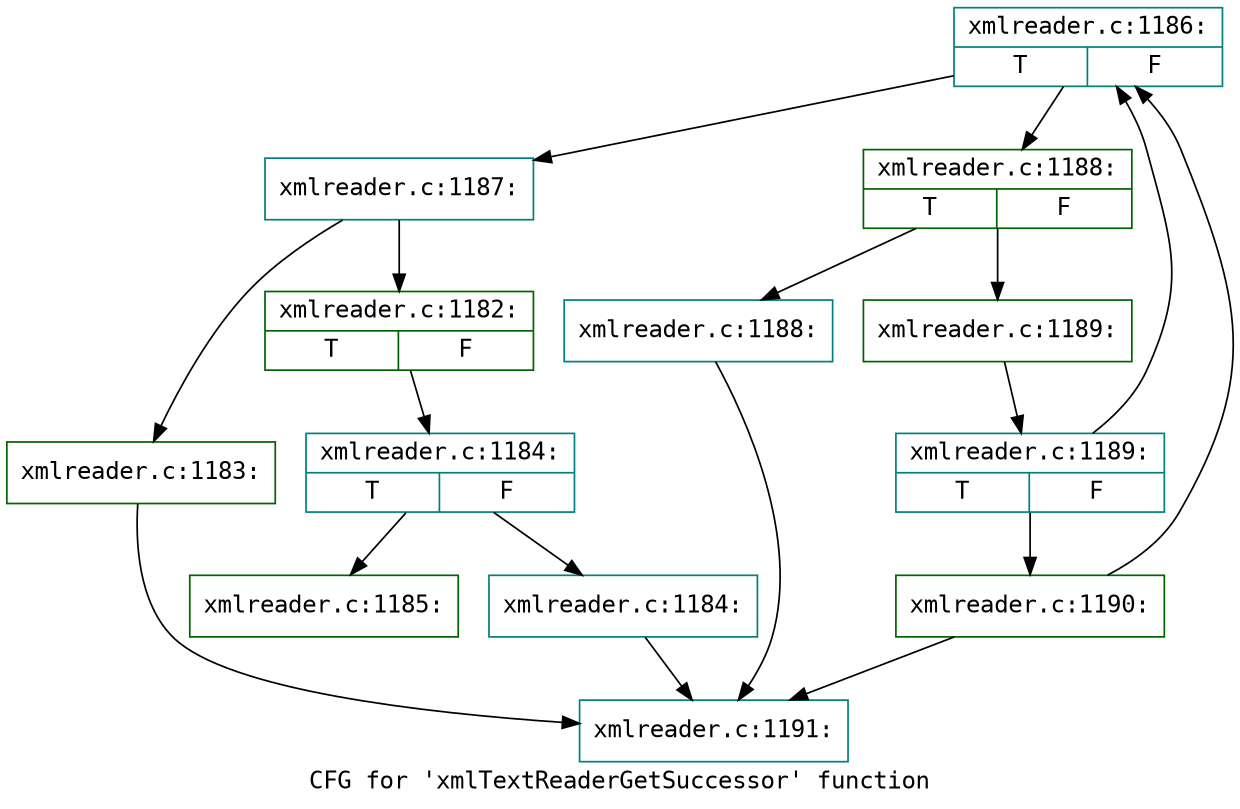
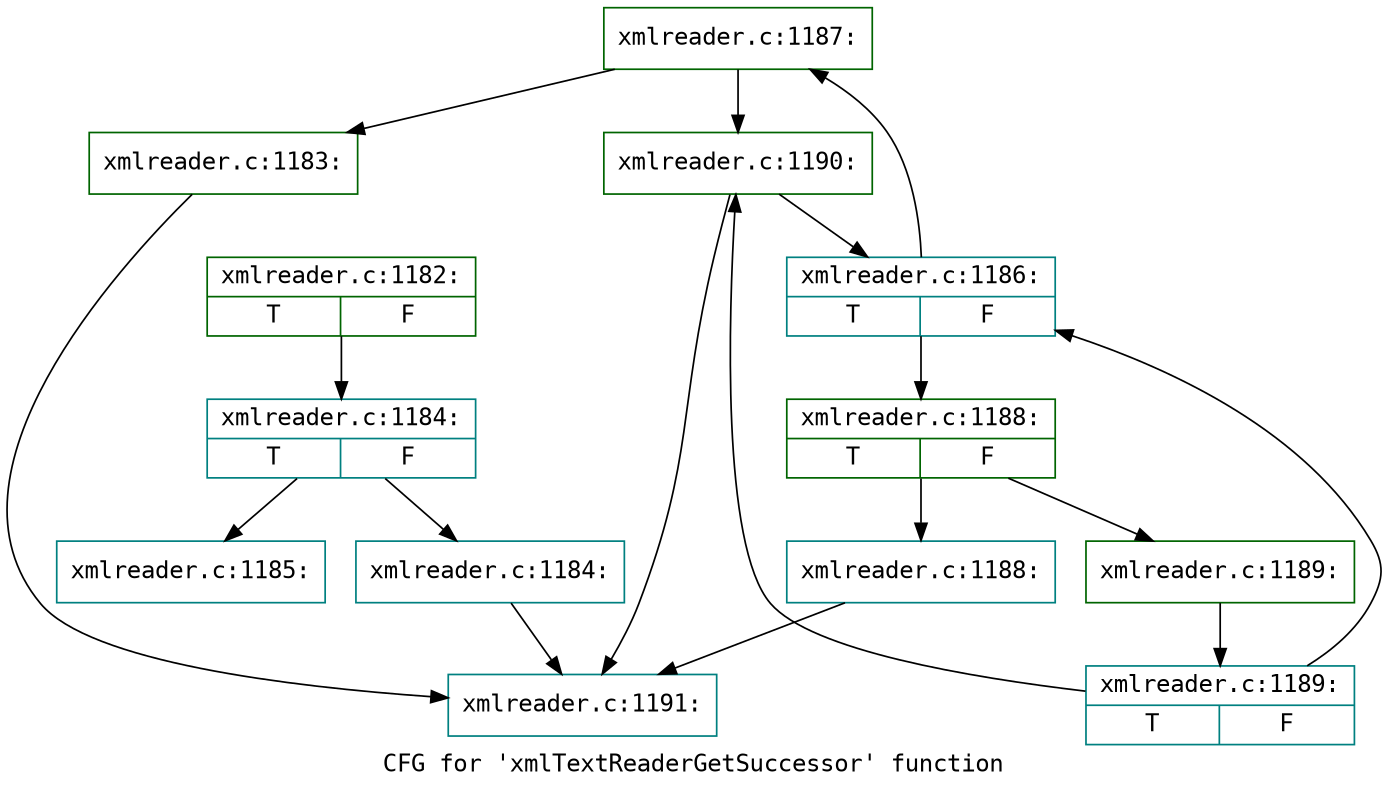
node "xmlreader.c:1187:": color teal -> darkgreen
edge "xmlreader.c:1187:" -> "xmlreader.c:1182:": now "xmlreader.c:1187:" -> "xmlreader.c:1190:"
node "xmlreader.c:1185:": color darkgreen -> teal
